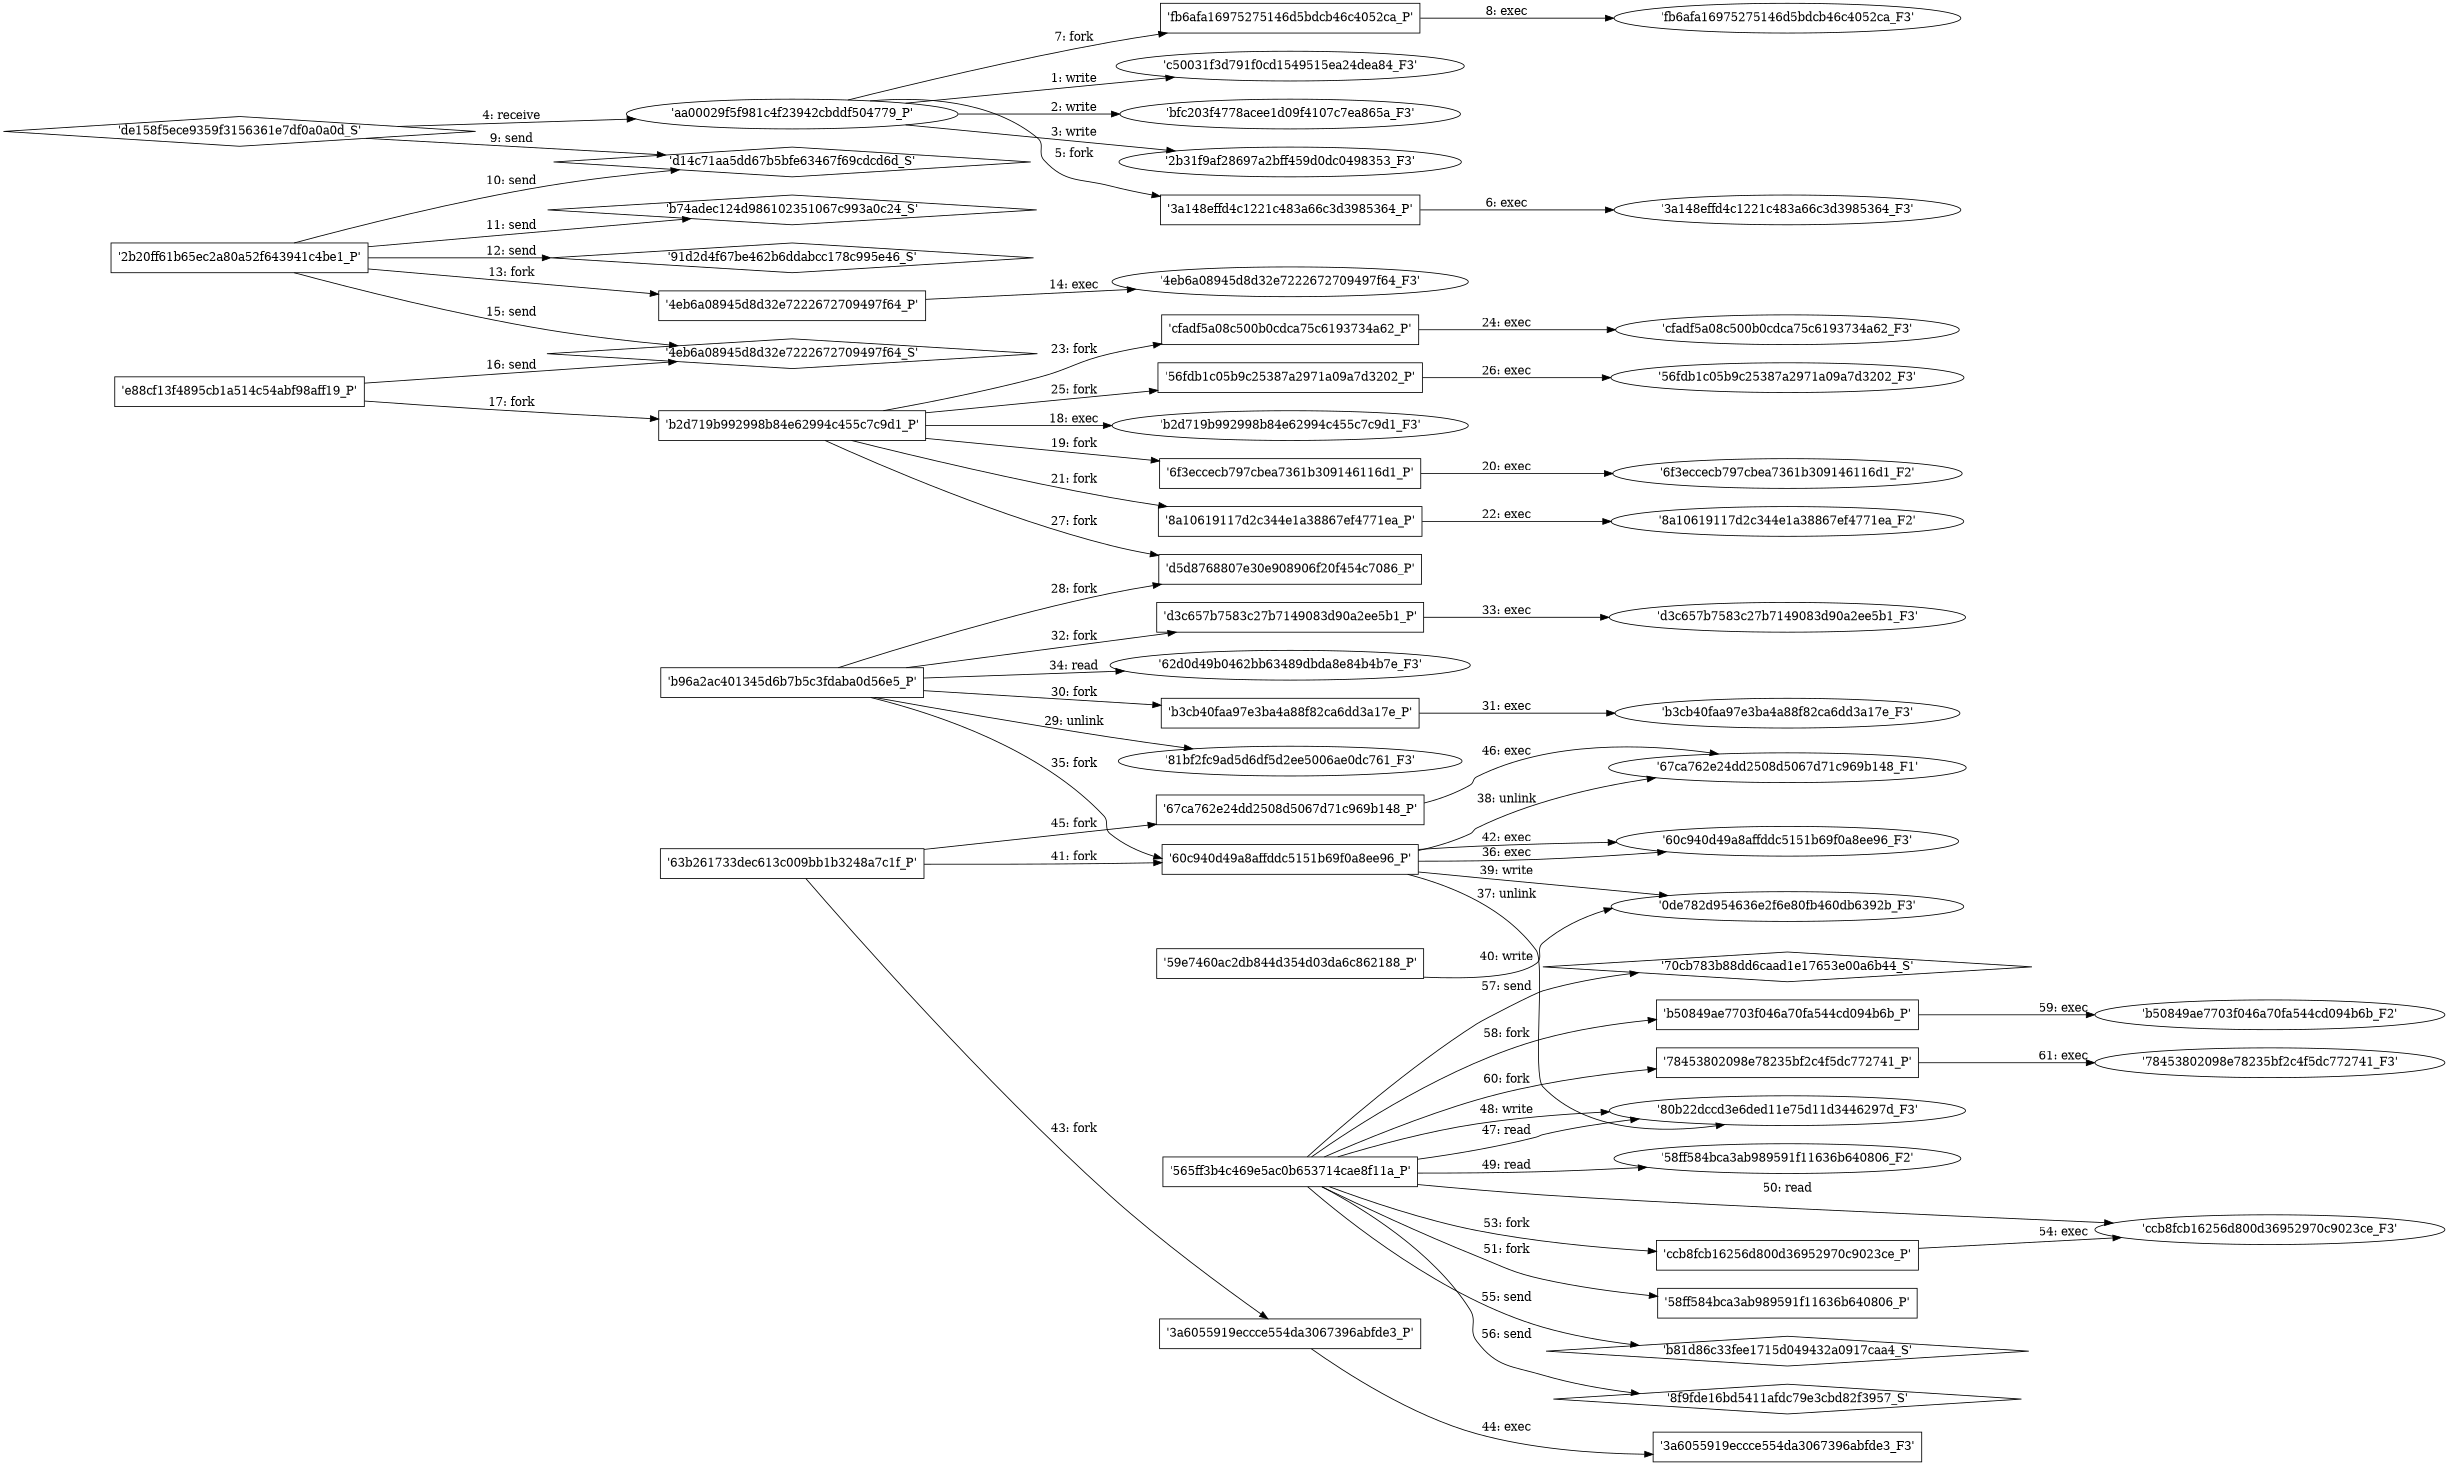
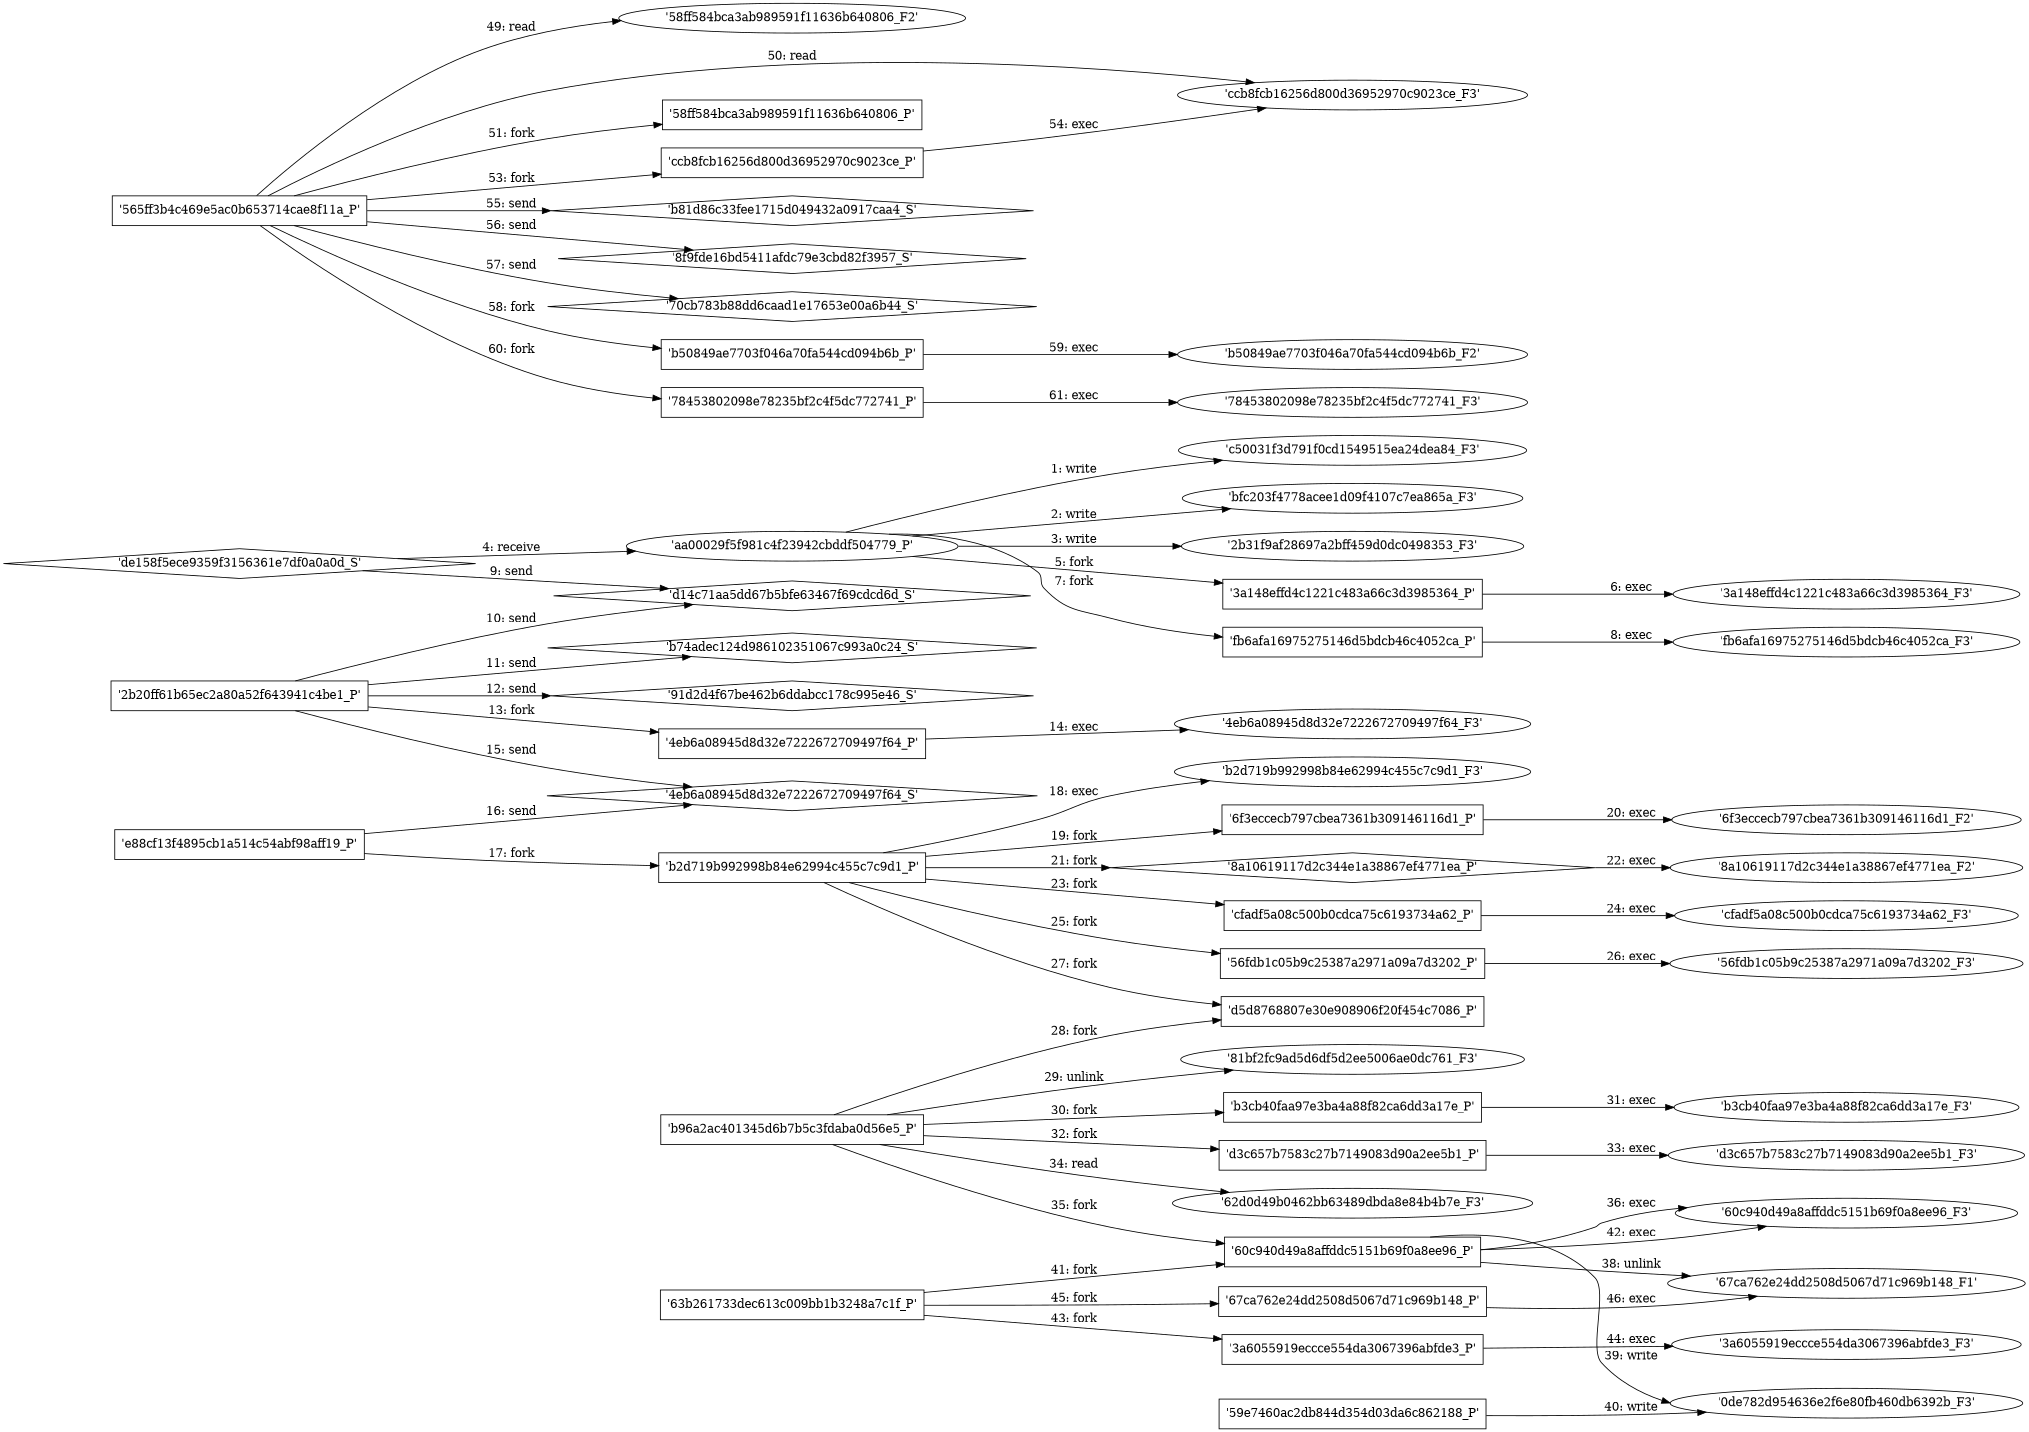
node "'8a10619117d2c344e1a38867ef4771ea_P'": shape box -> diamond
node "'80b22dccd3e6ded11e75d11d3446297d_F3'": removed
node "'3a6055919eccce554da3067396abfde3_F3'": shape box -> ellipse
